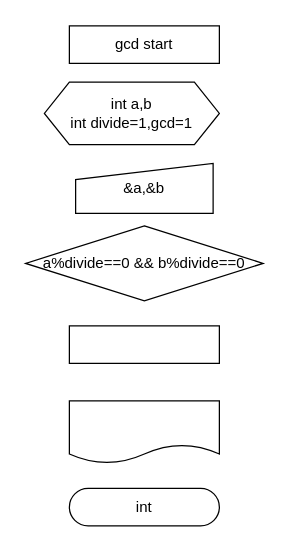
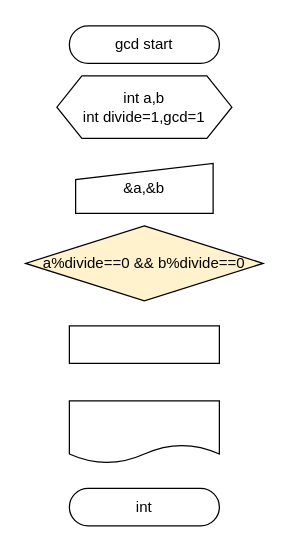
node "gcd start": shape rectangle -> rounded rectangle
node "int a,b int divide=1,gcd=1": moved (132, 113) -> (144, 107)
node "a%divide==0 && b%divide==0": fillcolor #ffffff -> #fff2cc
